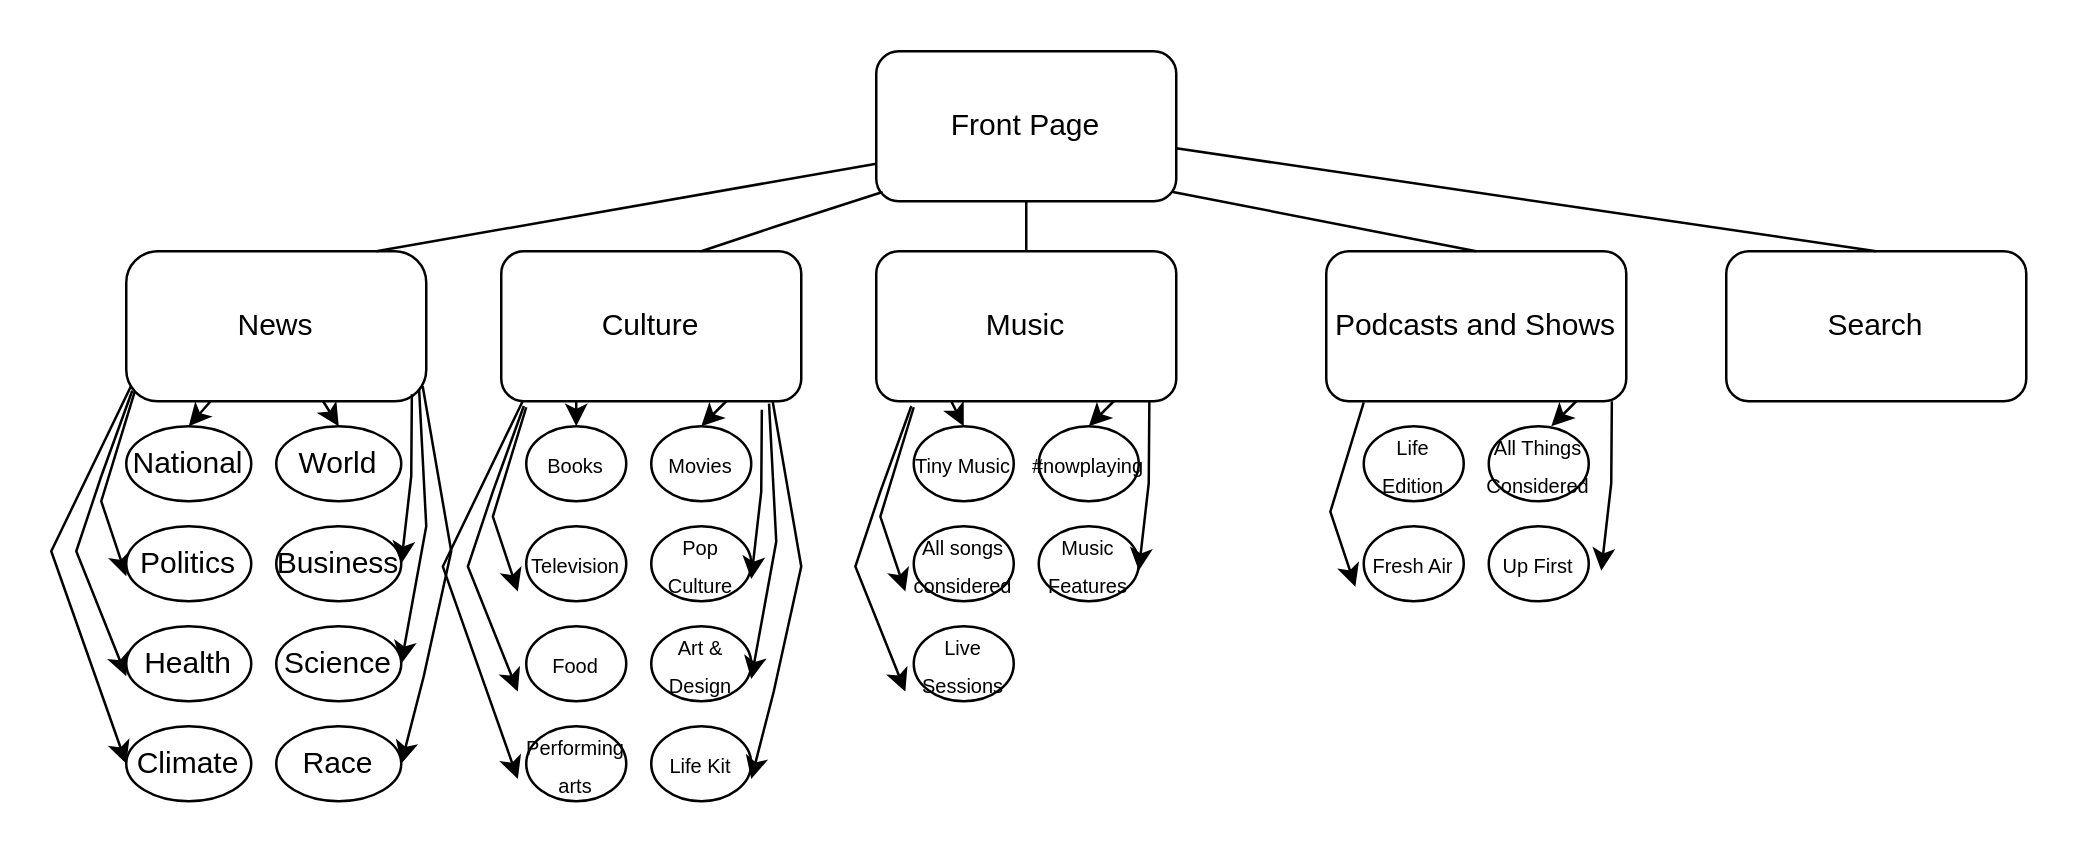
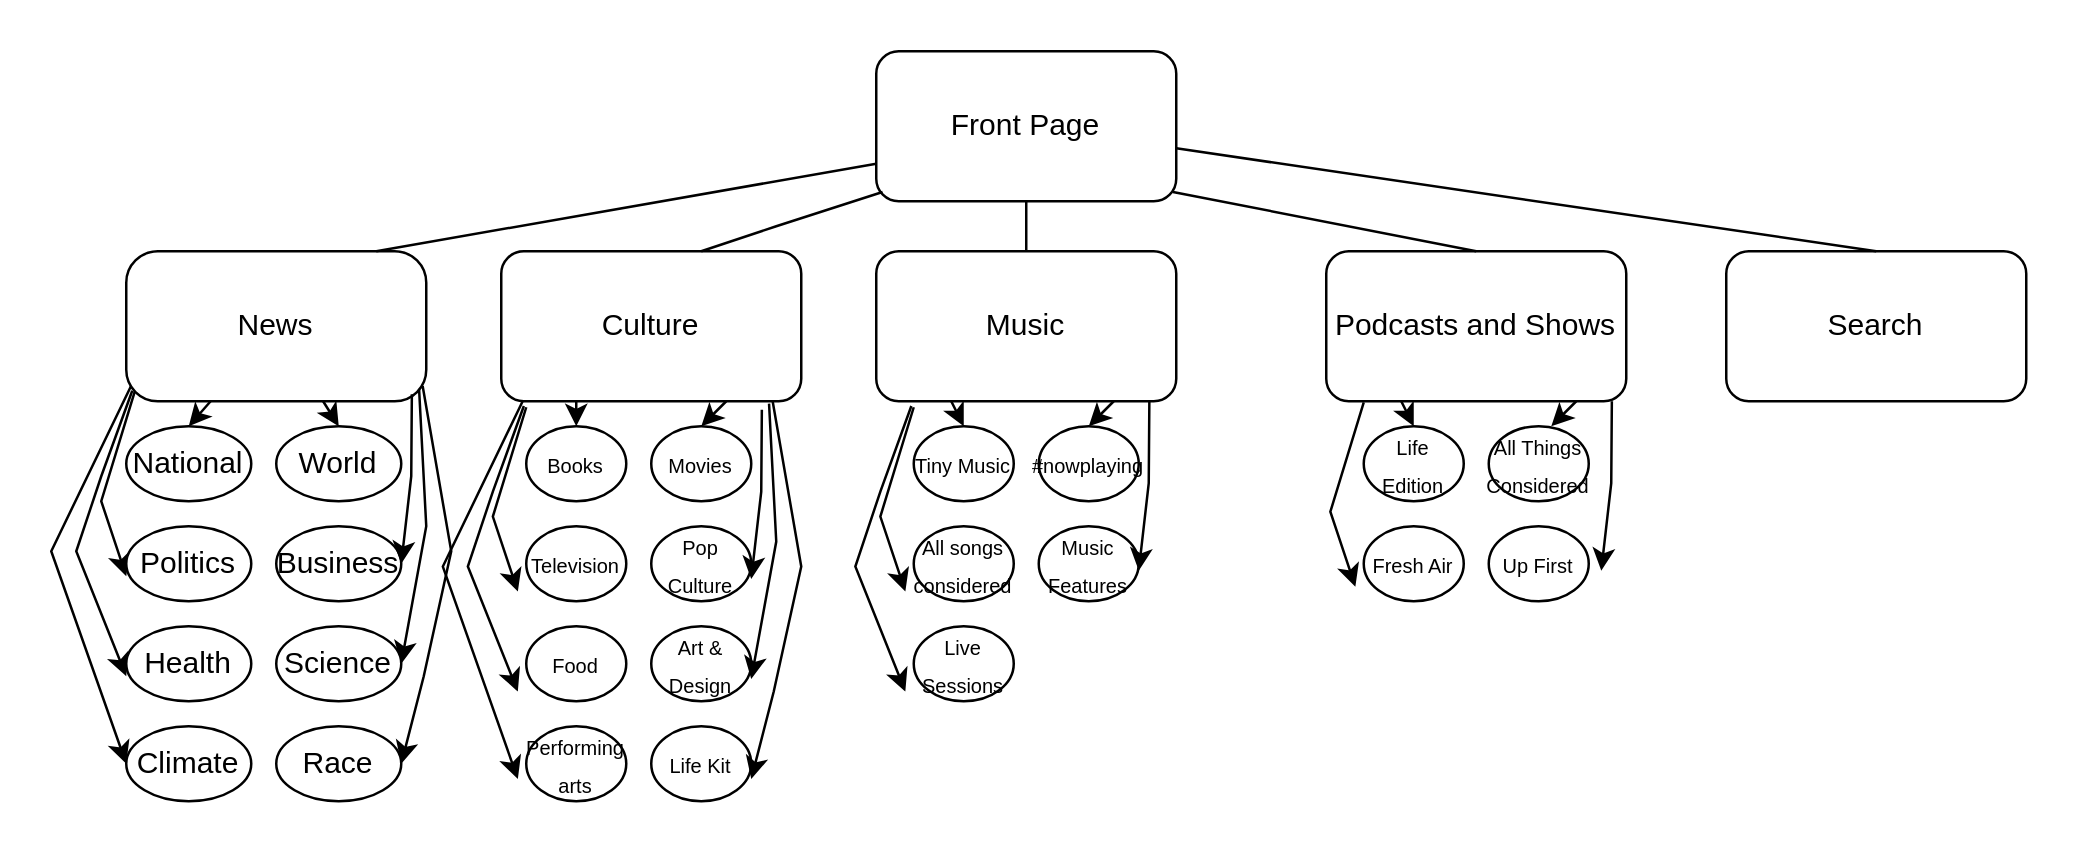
edge "Podcasts and Shows" -> "Life Edition": added
